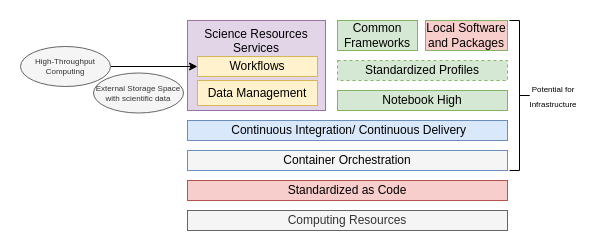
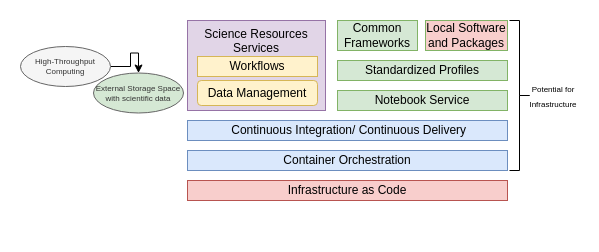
edge "High-Throughput Computing" -> "Workflows": now "High-Throughput Computing" -> "External Storage Space with scientific data"
node "Standardized Profiles": style dashed -> solid
node "External Storage Space with scientific data": fillcolor #f5f5f5 -> #d5e8d4
node "Data Management": shape rectangle -> rounded rectangle
node "Notebook High": label "Notebook High" -> "Notebook Service"
node "Container Orchestration": fillcolor #f5f5f5 -> #dae8fc
node "Standardized as Code": label "Standardized as Code" -> "Infrastructure as Code"
node "Computing Resources": removed
